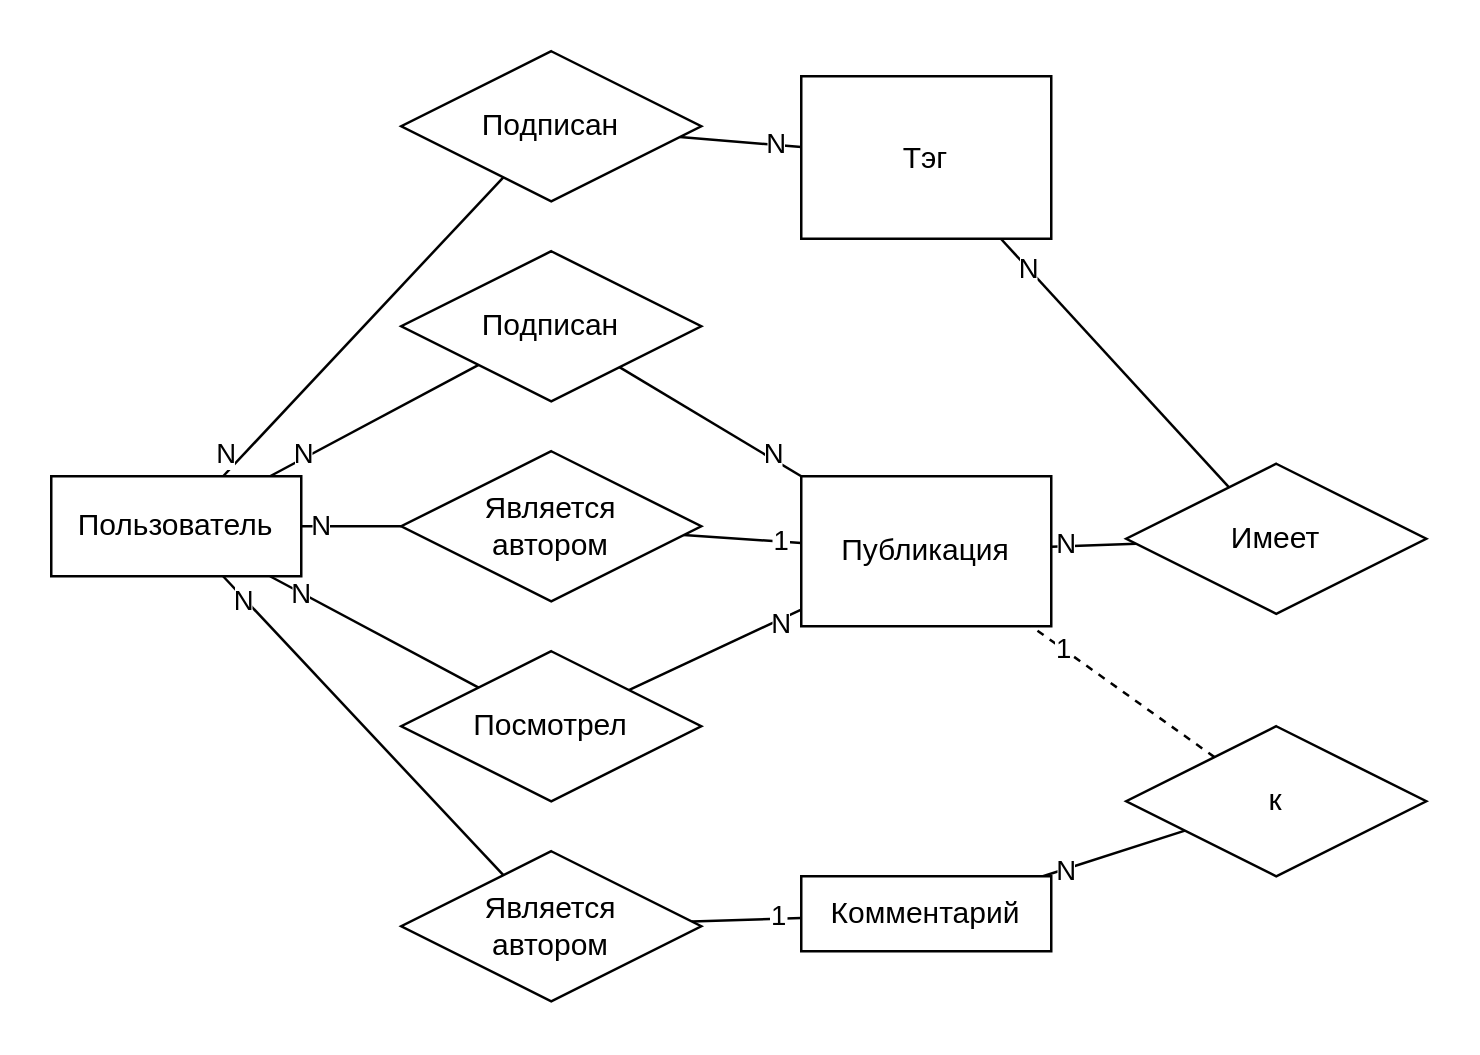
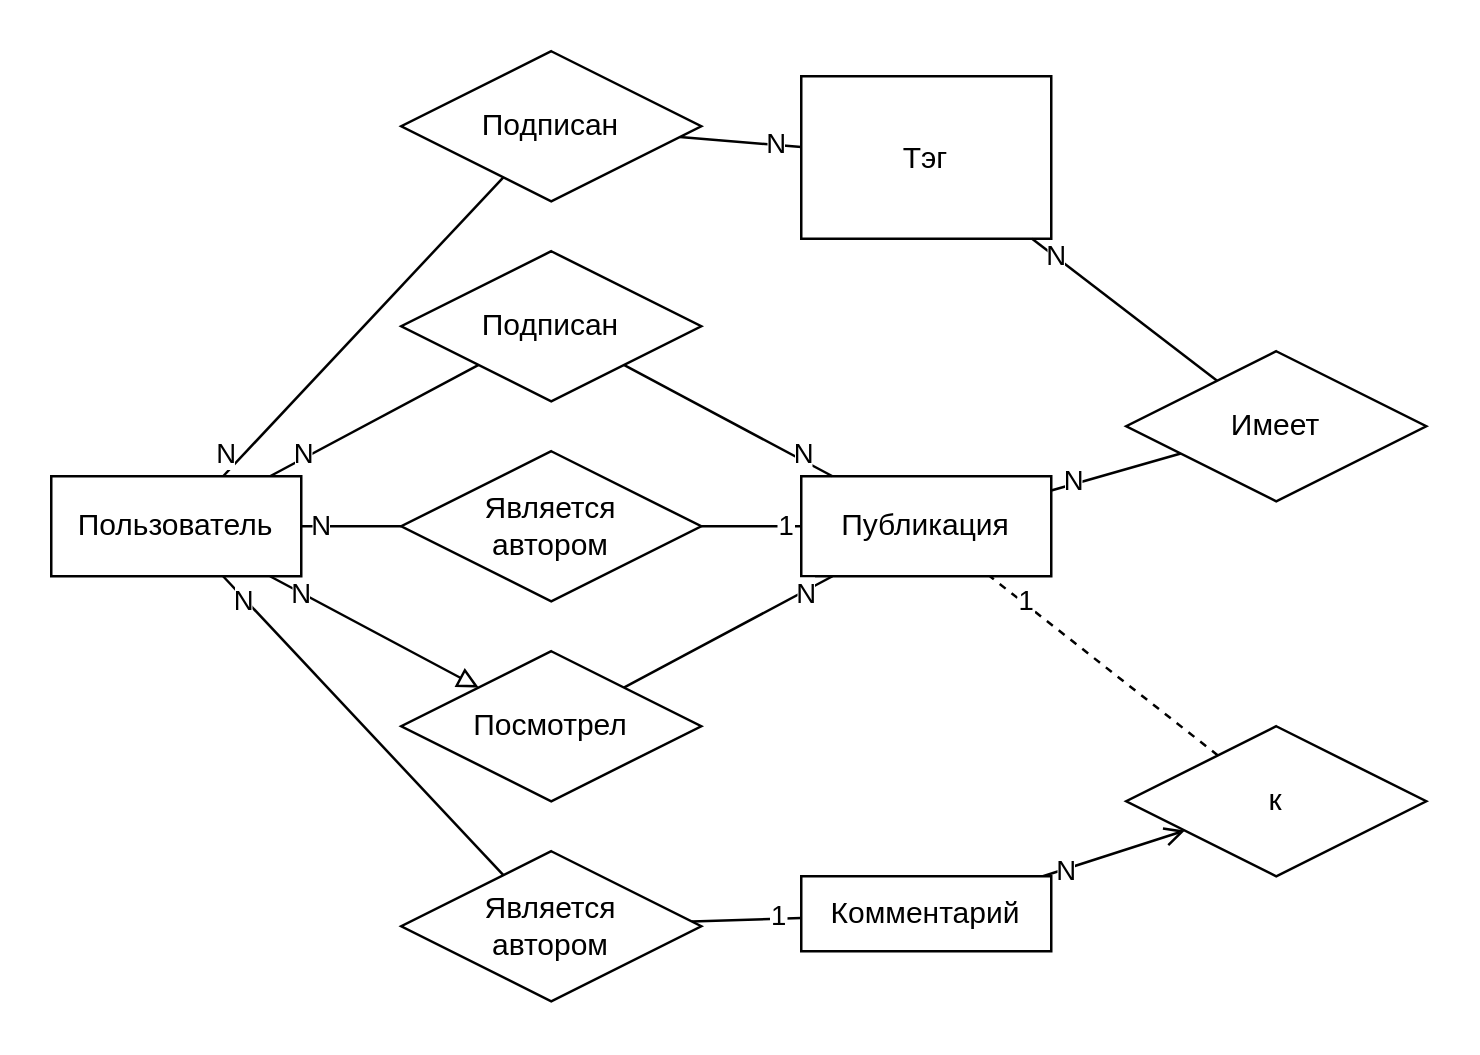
node "Имеет": moved (1276, 539) -> (1276, 426)
node "Публикация": size 250x150 -> 250x100
edge "Пользователь" -- "Посмотрел": arrowhead none -> block
edge "к" -- "Комментарий": arrowhead none -> open
